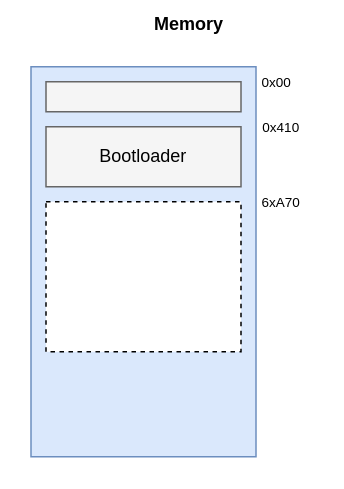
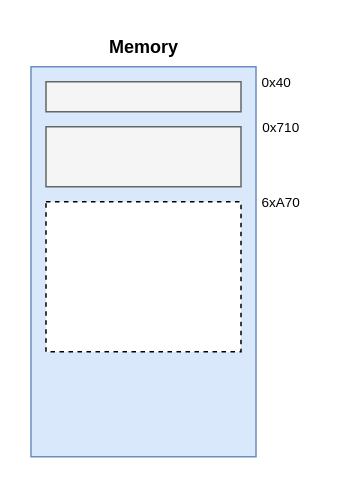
node "Memory": moved (188, 24) -> (143, 47)
node "0x00": label "0x00" -> "0x40"
node "0x410": label "0x410" -> "0x710"
node "Bootloader": removed
